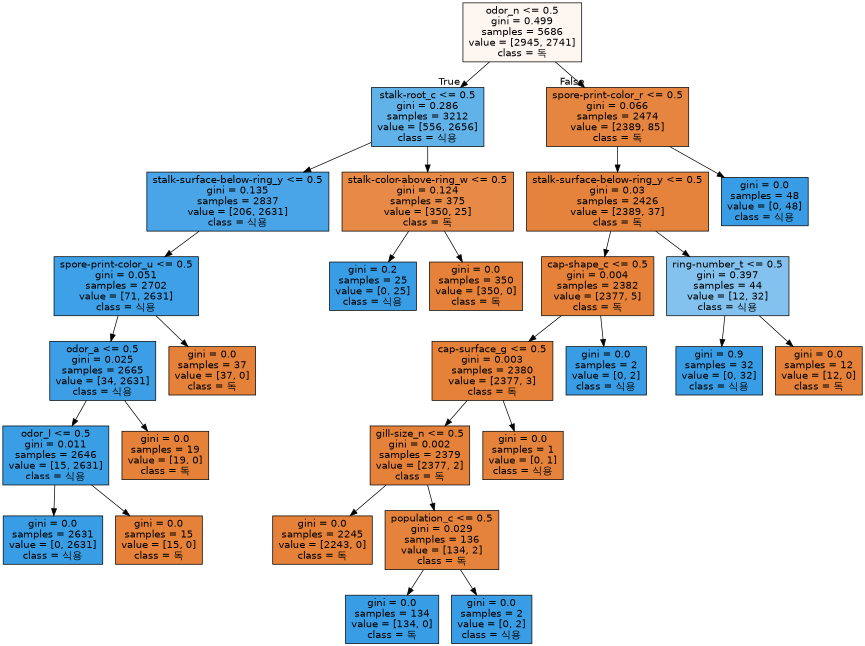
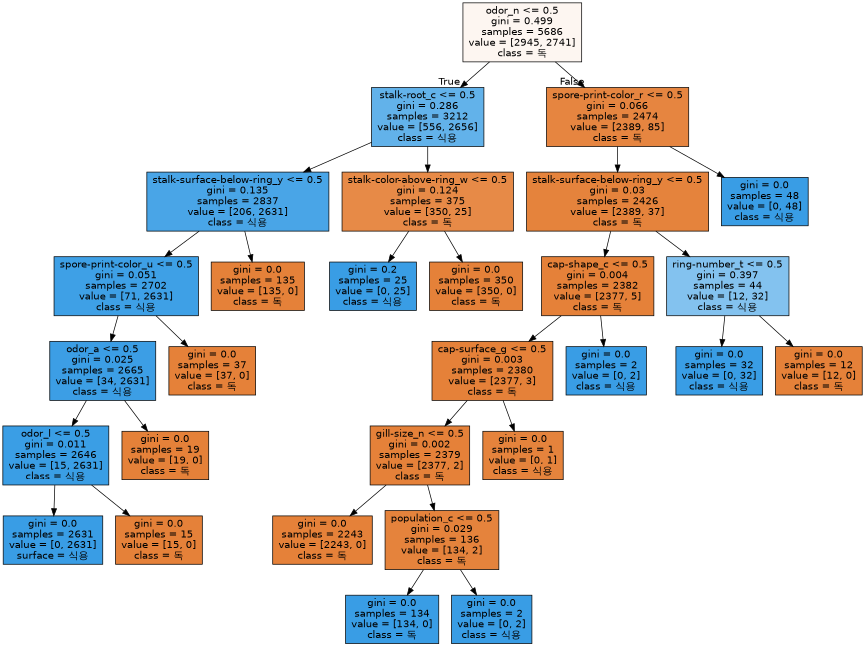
node "gini = 0.0 samples = 135 value = [135, 0] class = 독": added
node "gini = 0.9 samples = 32 value = [0, 32] class = 식용": label "gini = 0.9 samples = 32 value = [0, 32] class = 식용" -> "gini = 0.0 samples = 32 value = [0, 32] class = 식용"
node "gini = 0.0 samples = 2631 value = [0, 2631] class = 식용": label "gini = 0.0 samples = 2631 value = [0, 2631] class = 식용" -> "gini = 0.0 samples = 2631 value = [0, 2631] surface = 식용"
node "gini = 0.0 samples = 2245 value = [2243, 0] class = 독": label "gini = 0.0 samples = 2245 value = [2243, 0] class = 독" -> "gini = 0.0 samples = 2243 value = [2243, 0] class = 독"
